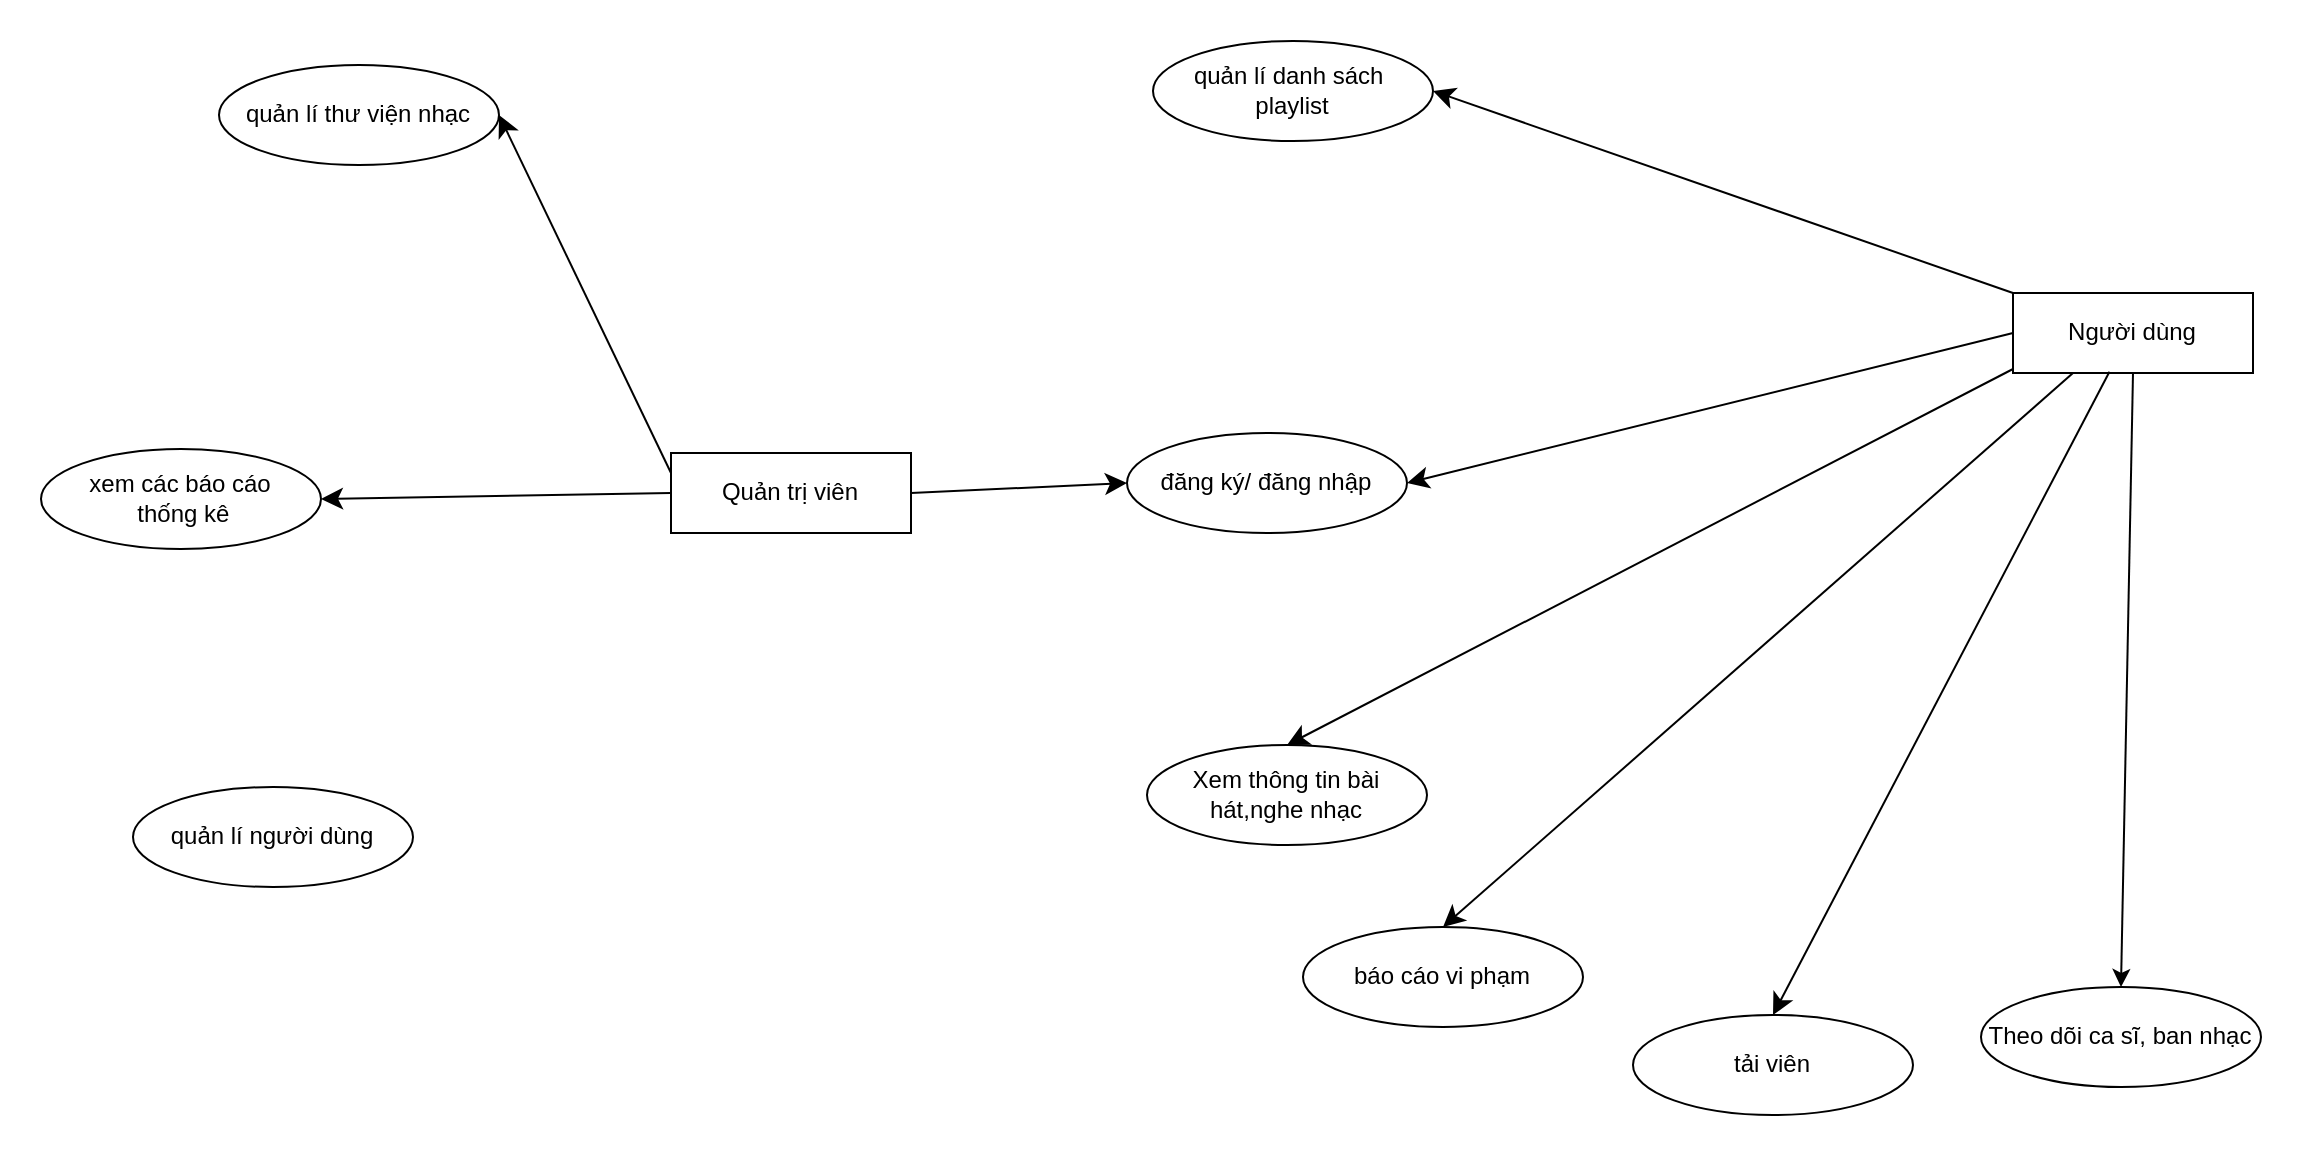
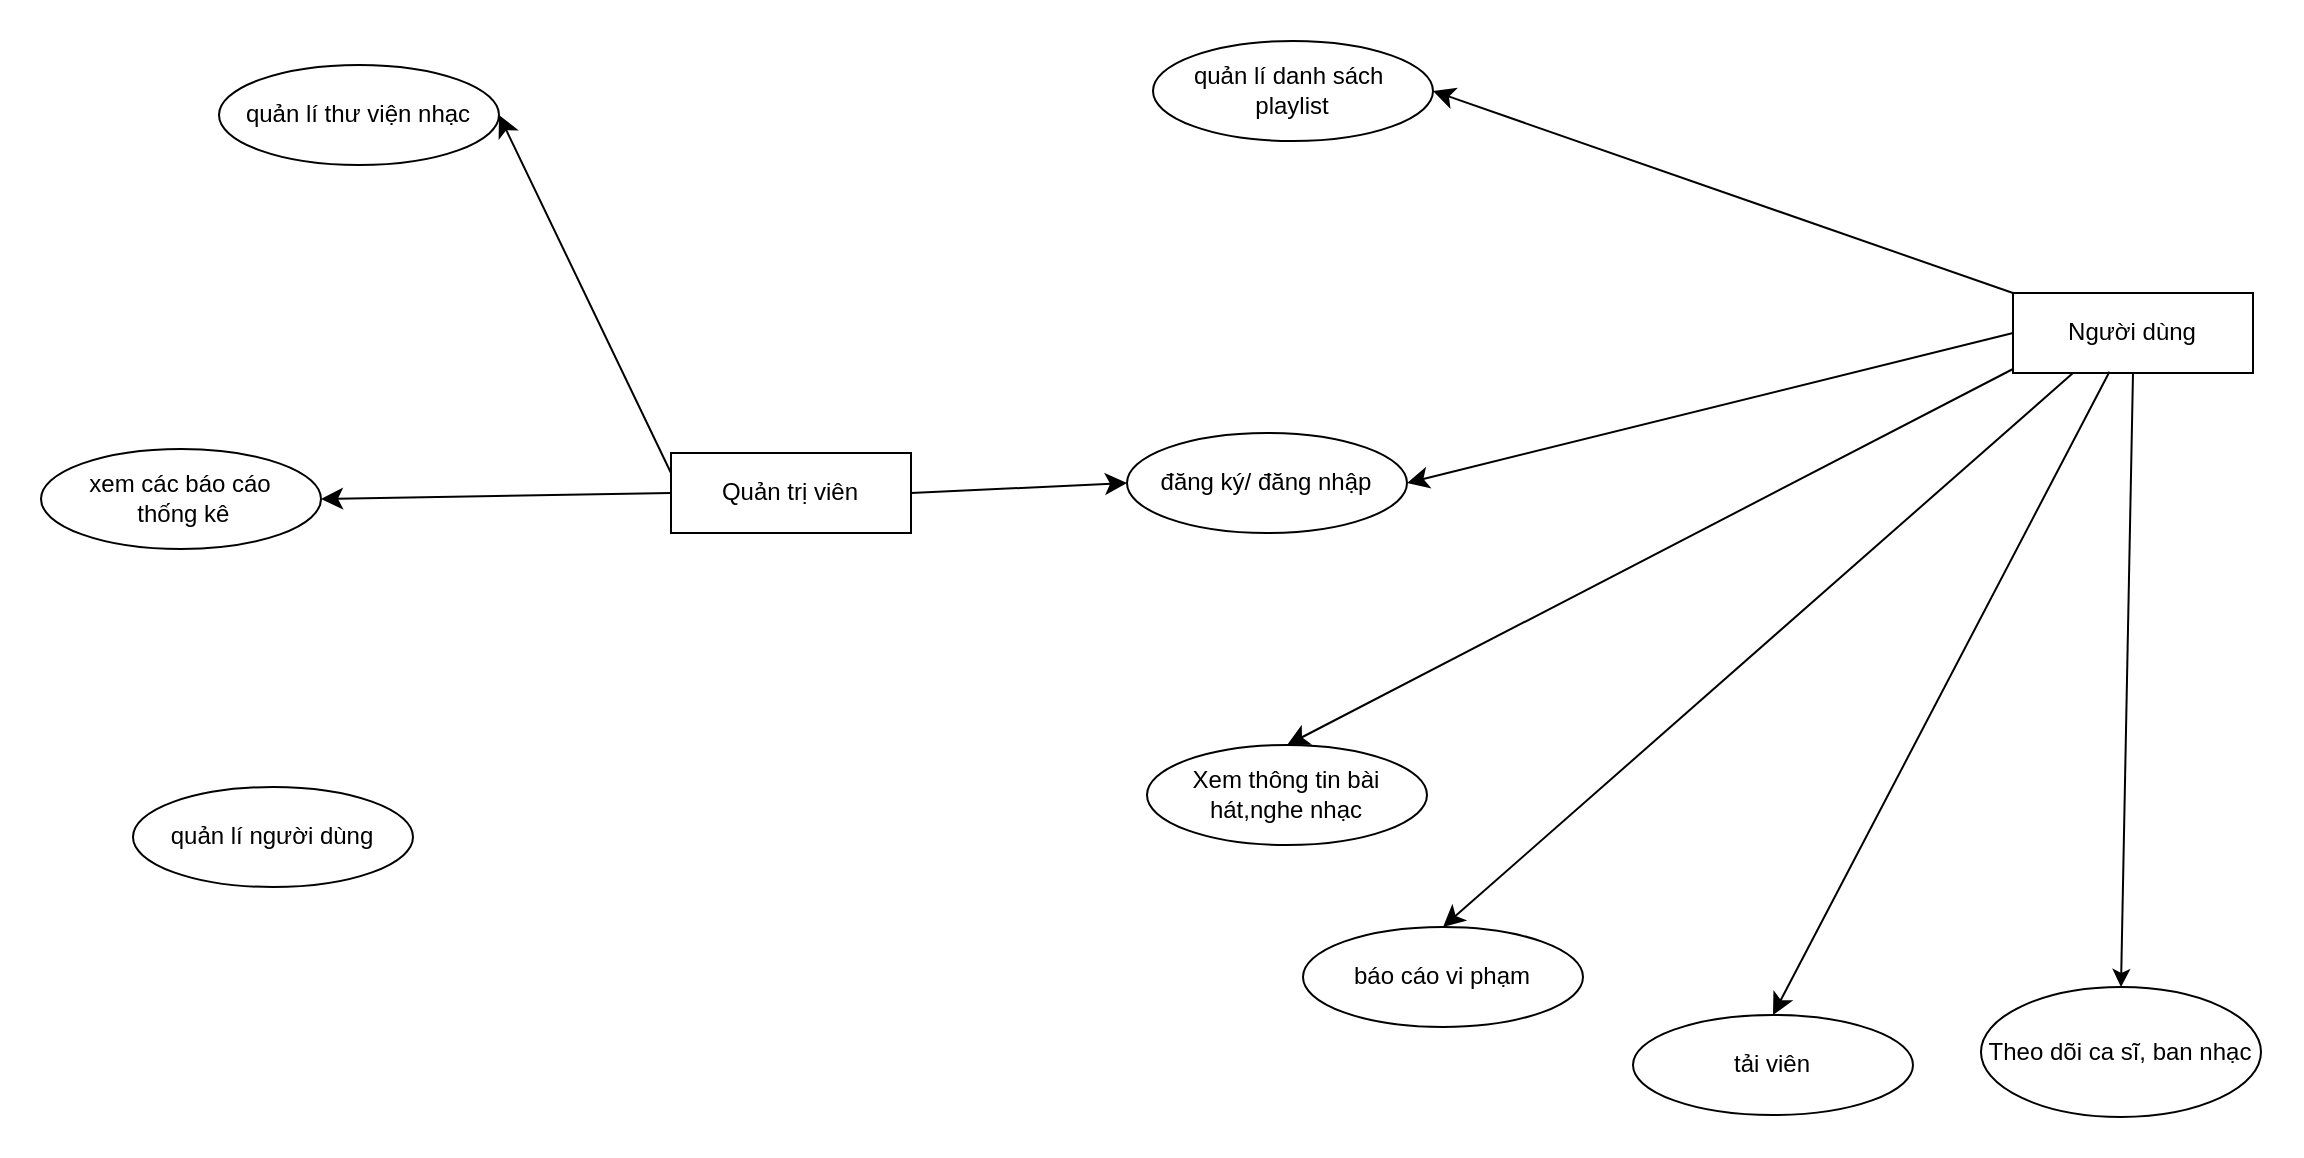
node "Theo dõi ca sĩ, ban nhạc": size 280x100 -> 280x130
